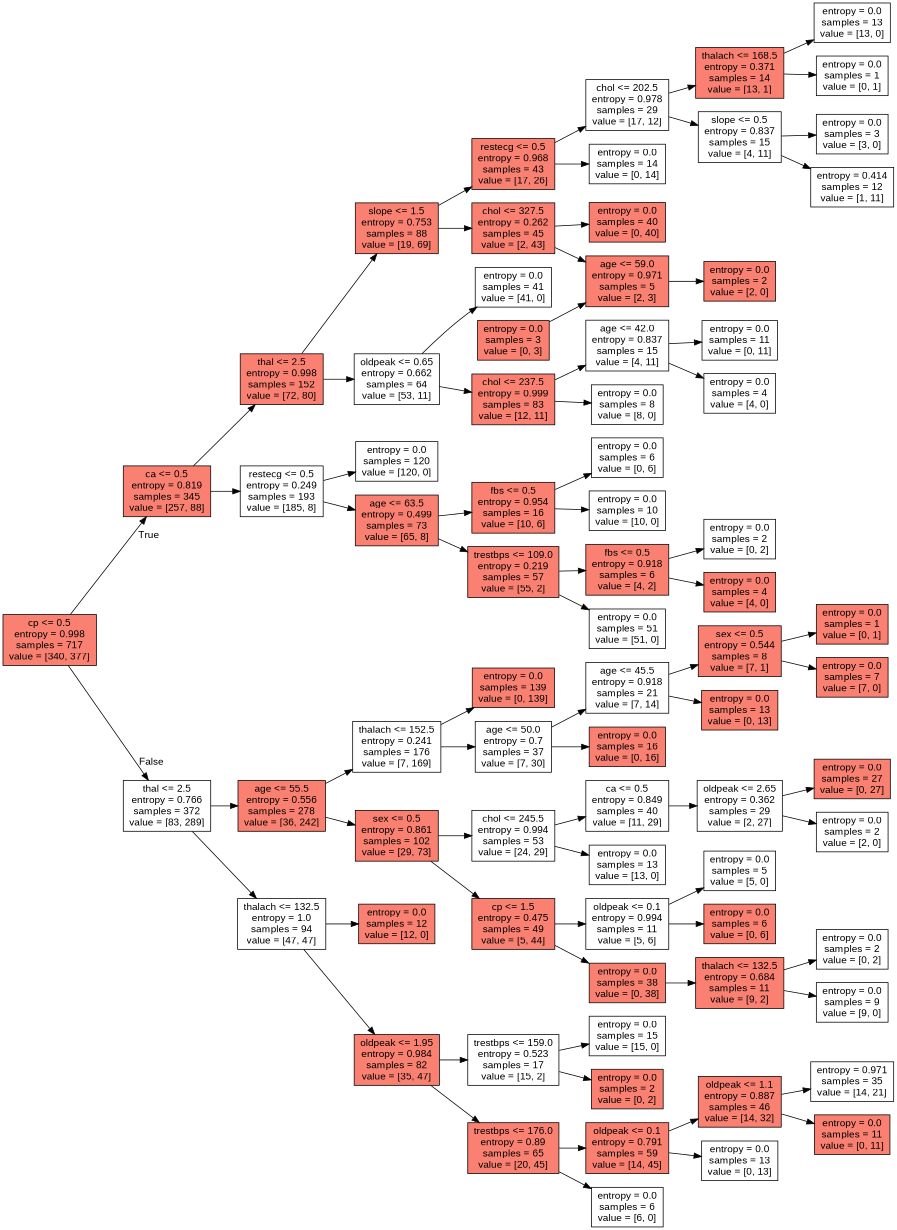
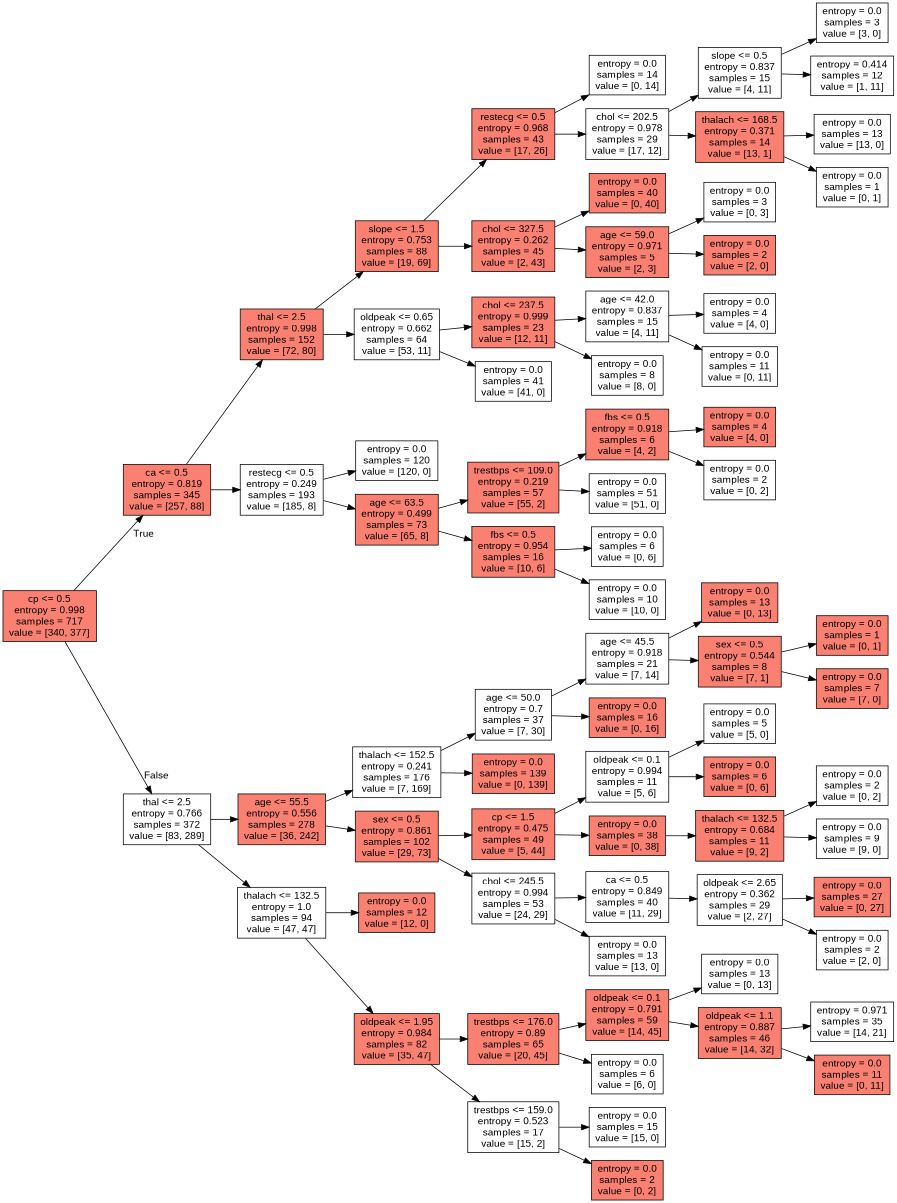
edge "entropy = 0.0 samples = 3 value = [0, 3]" -> "age <= 59.0 entropy = 0.971 samples = 5 value = [2, 3]": reversed
node "entropy = 0.0 samples = 3 value = [0, 3]": fillcolor salmon -> white
node "chol <= 237.5 entropy = 0.999 samples = 83 value = [12, 11]": label "chol <= 237.5 entropy = 0.999 samples = 83 value = [12, 11]" -> "chol <= 237.5 entropy = 0.999 samples = 23 value = [12, 11]"
